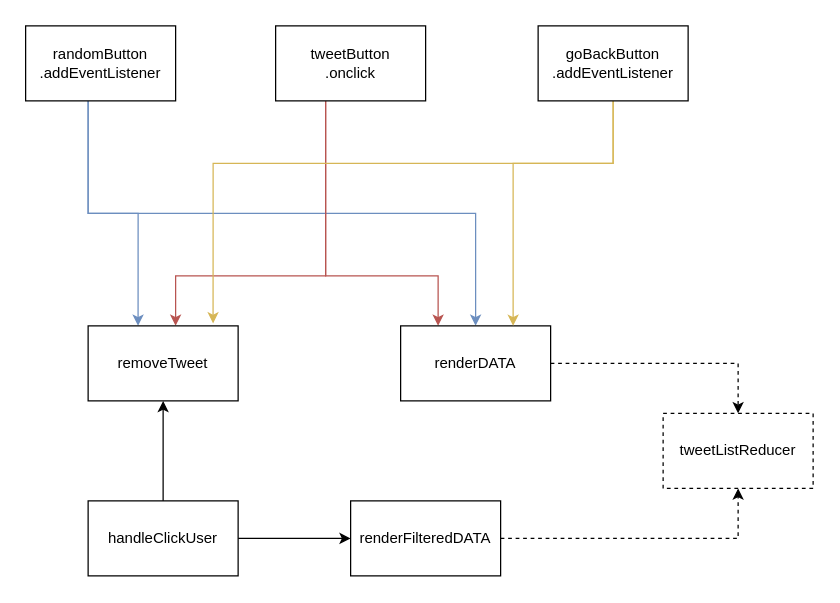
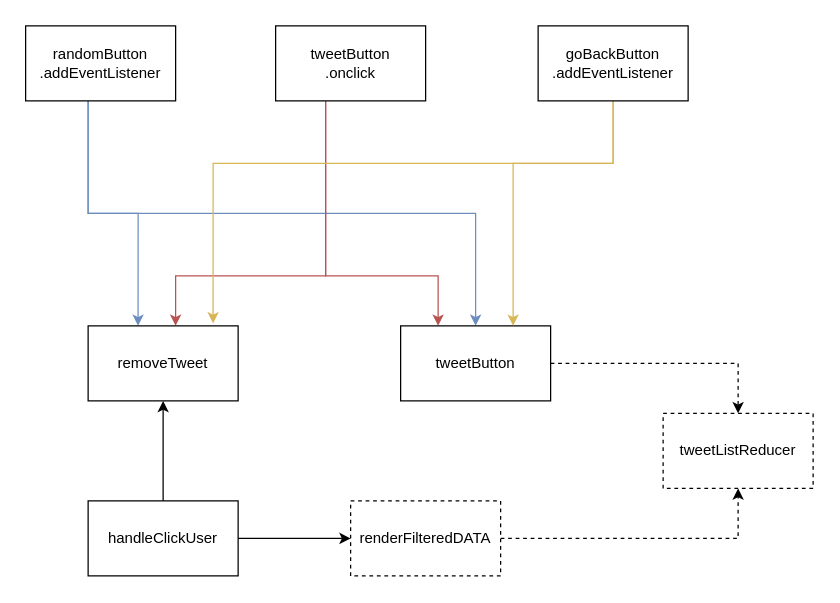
node "renderDATA": label "renderDATA" -> "tweetButton"
node "renderFilteredDATA": style solid -> dashed
